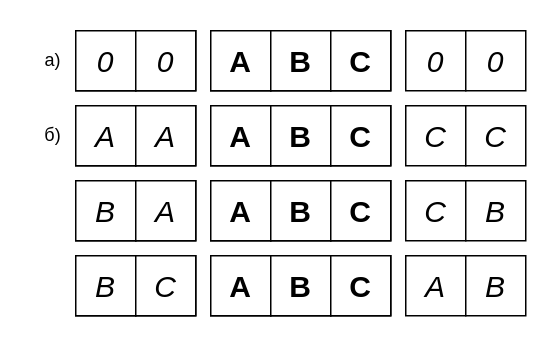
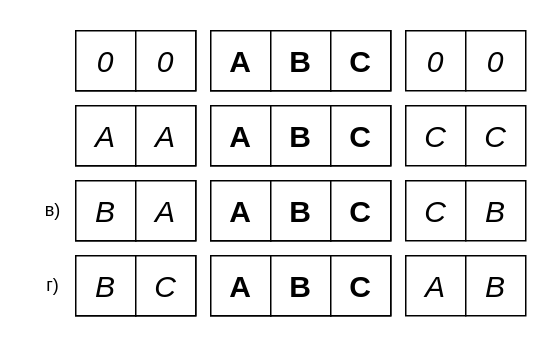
node "a)": removed
node "б)": removed
node "в)": added
node "г)": added
